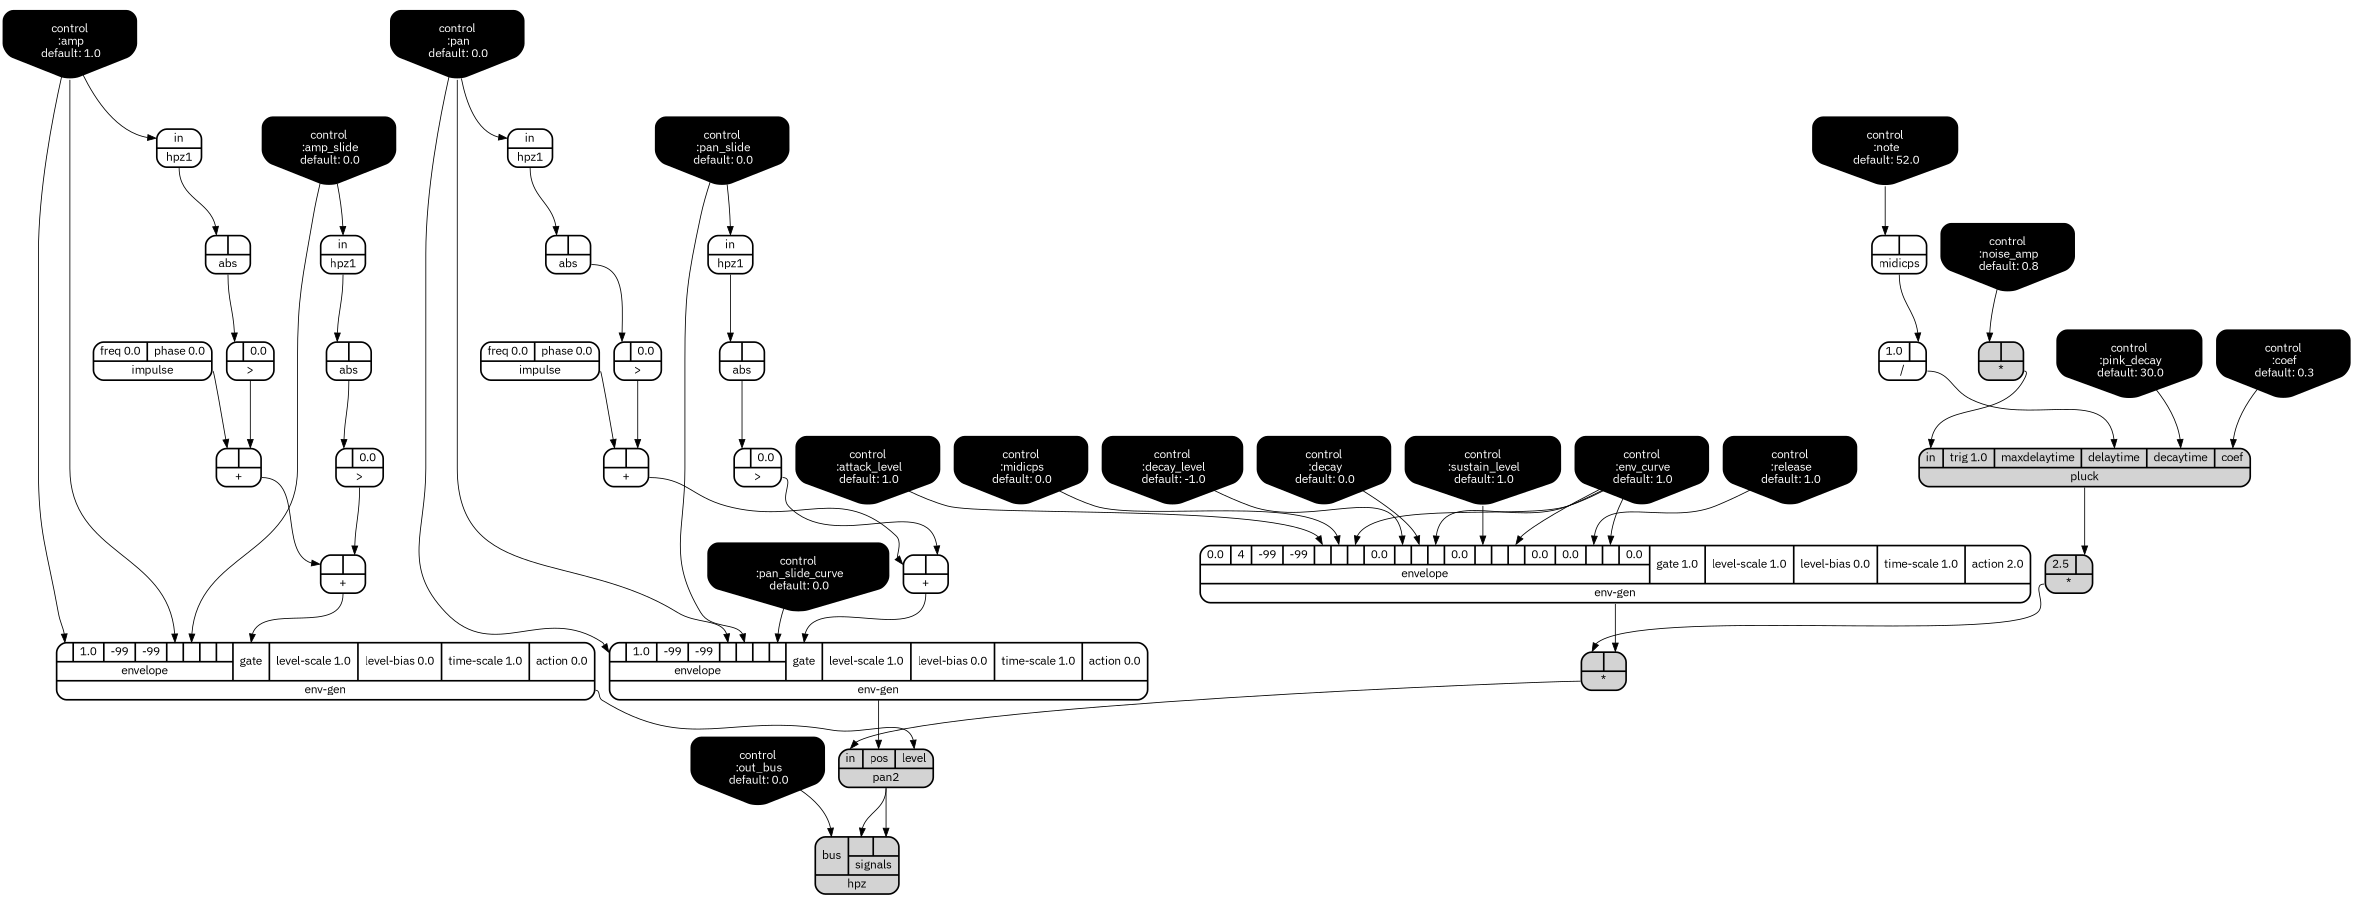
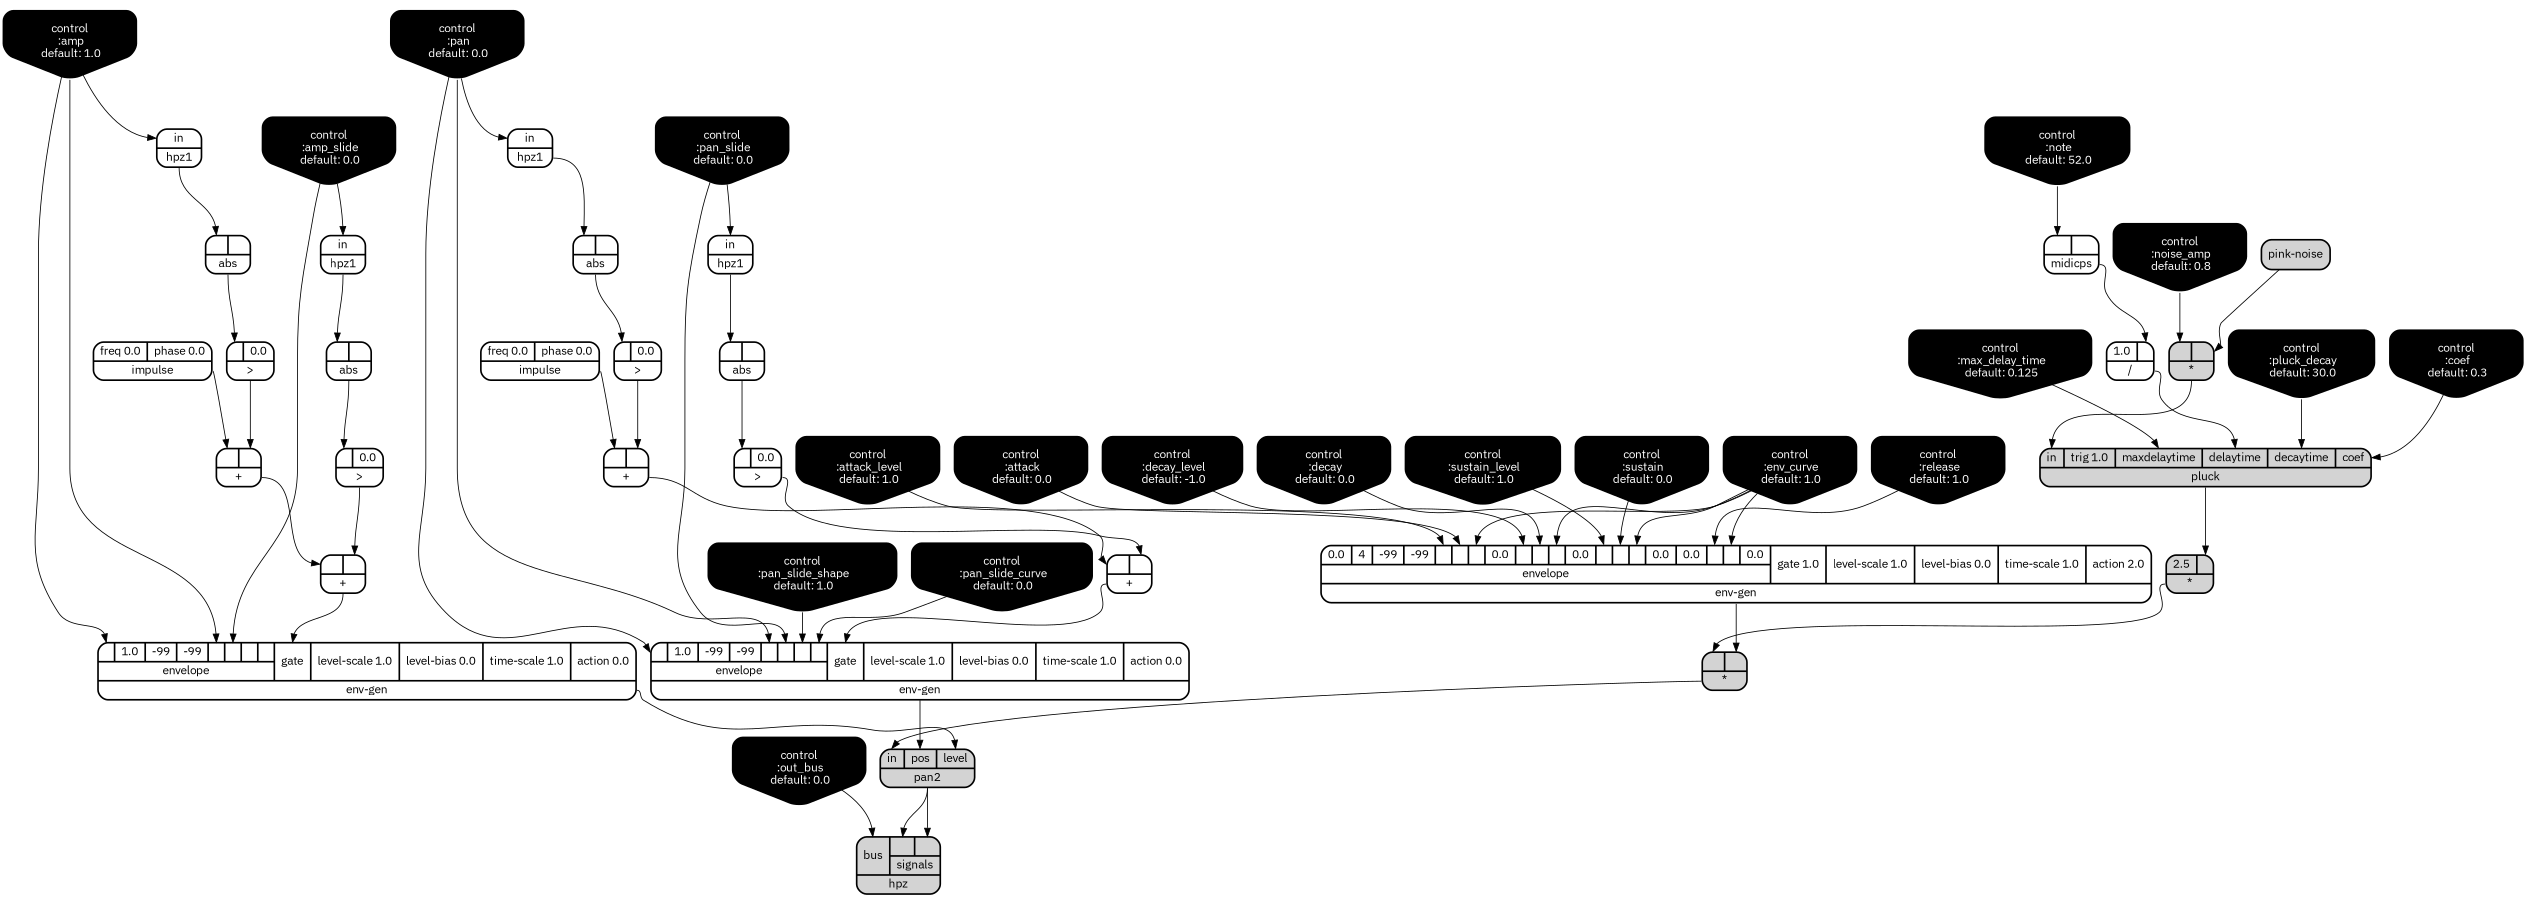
node "pink-noise": added
node "control :max_delay_time default: 0.125": added
node "control :pink_decay default: 30.0": label "control :pink_decay default: 30.0" -> "control :pluck_decay default: 30.0"
node "control :midicps default: 0.0": label "control :midicps default: 0.0" -> "control :attack default: 0.0"
node "control :sustain default: 0.0": added
node "control :pan_slide_shape default: 1.0": added
